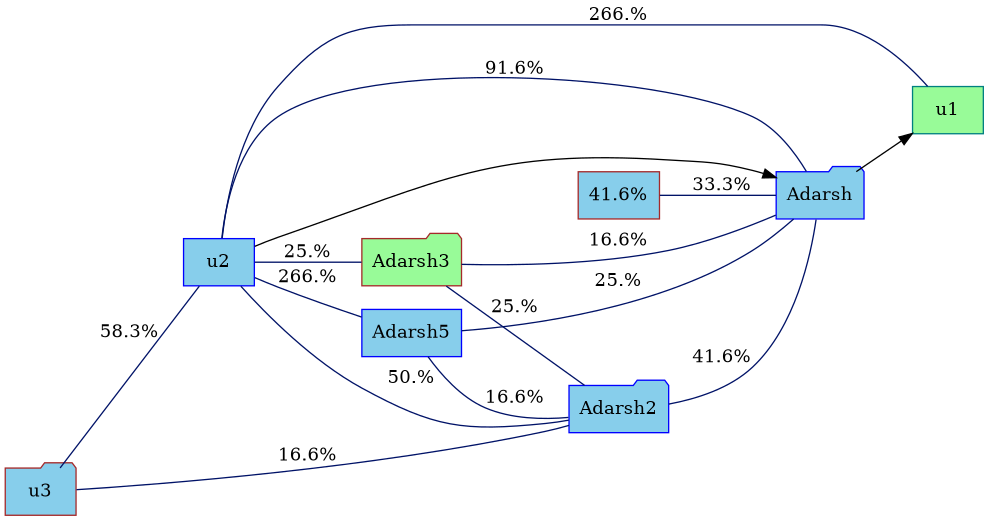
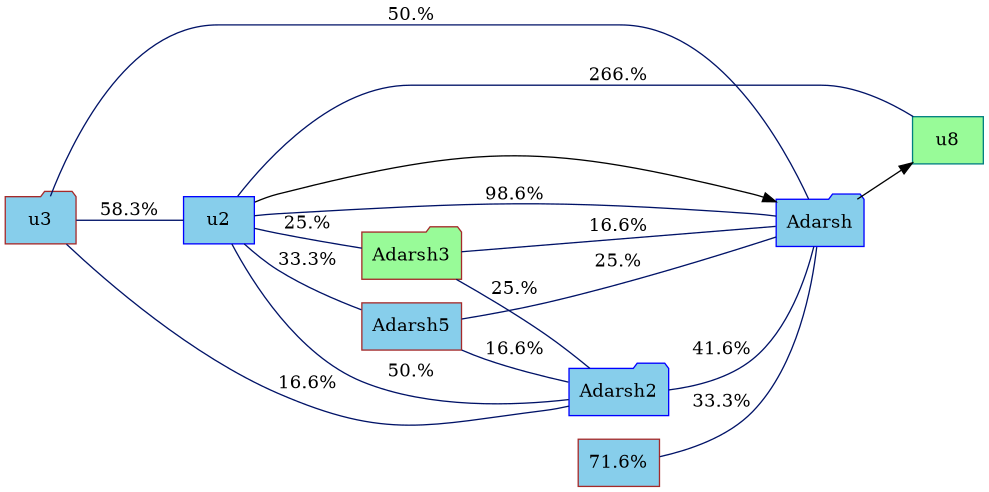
edge "u3" -- "Adarsh": added, label "50.%"
edge "Adarsh" -- "u2": label "91.6%" -> "98.6%"
node "u1": label "u1" -> "u8"
node "41.6%": label "41.6%" -> "71.6%"
edge "u2" -- "Adarsh5": label "266.%" -> "33.3%"
node "Adarsh5": color blue -> brown
